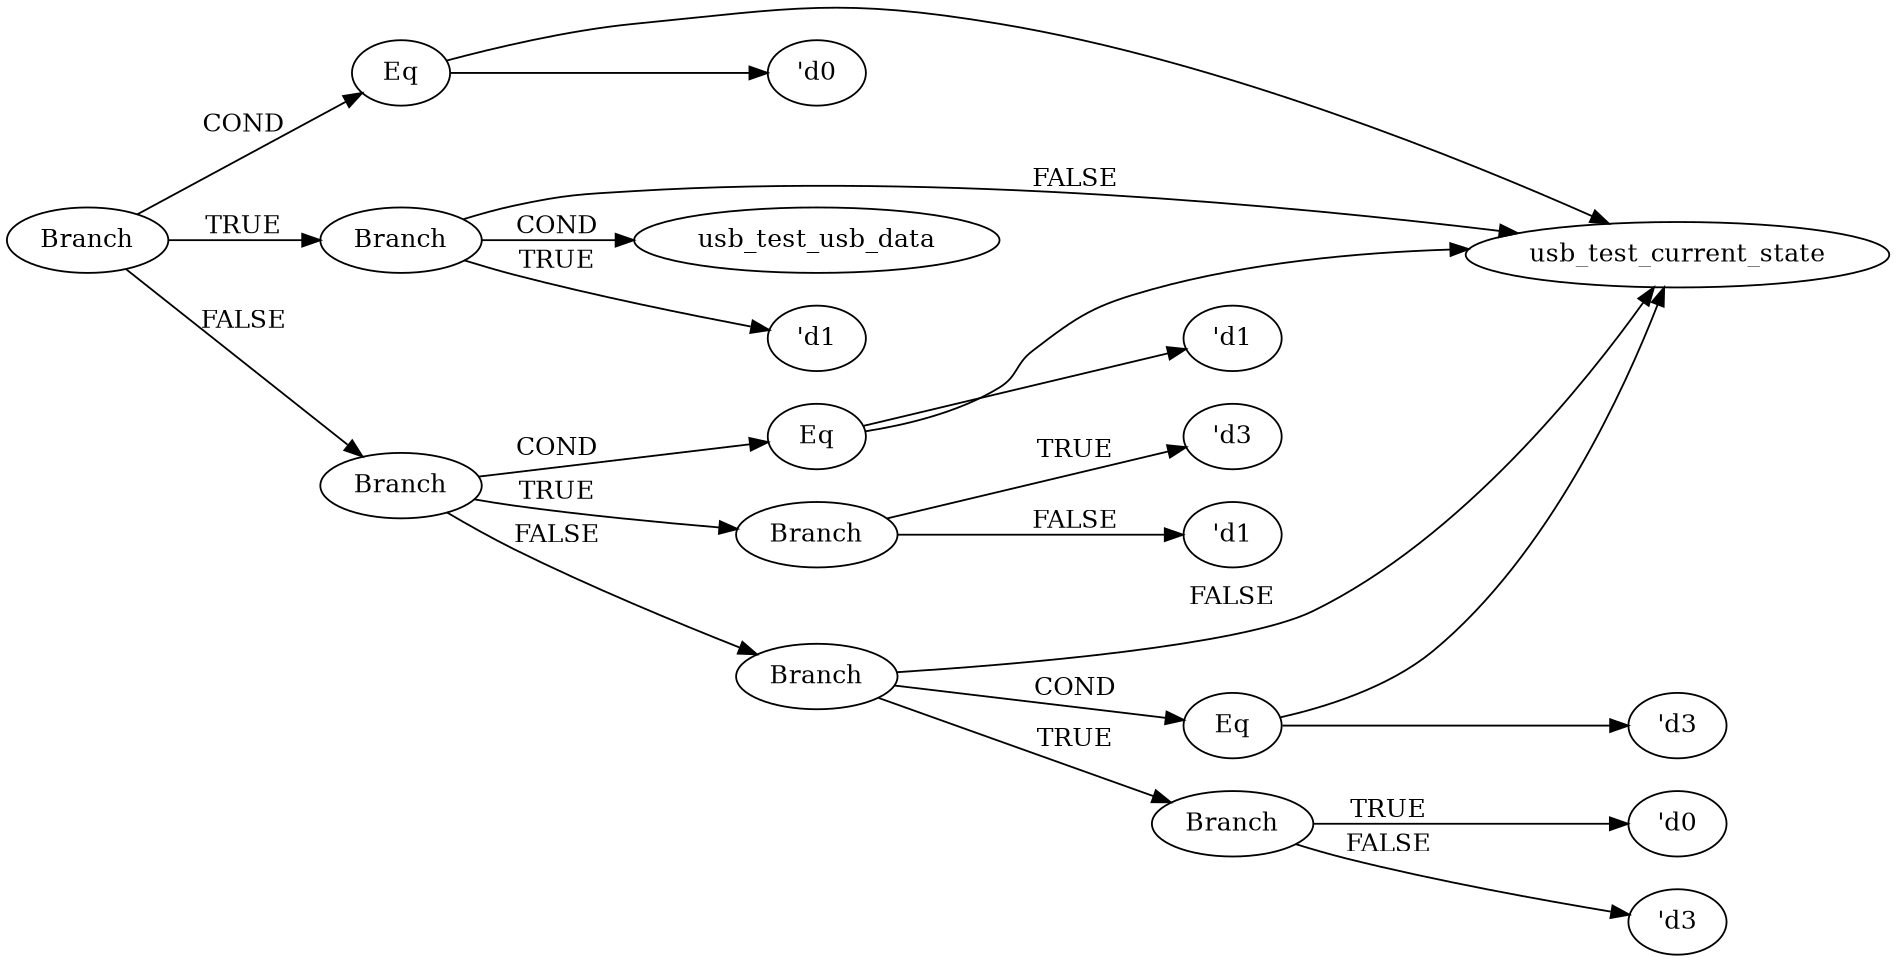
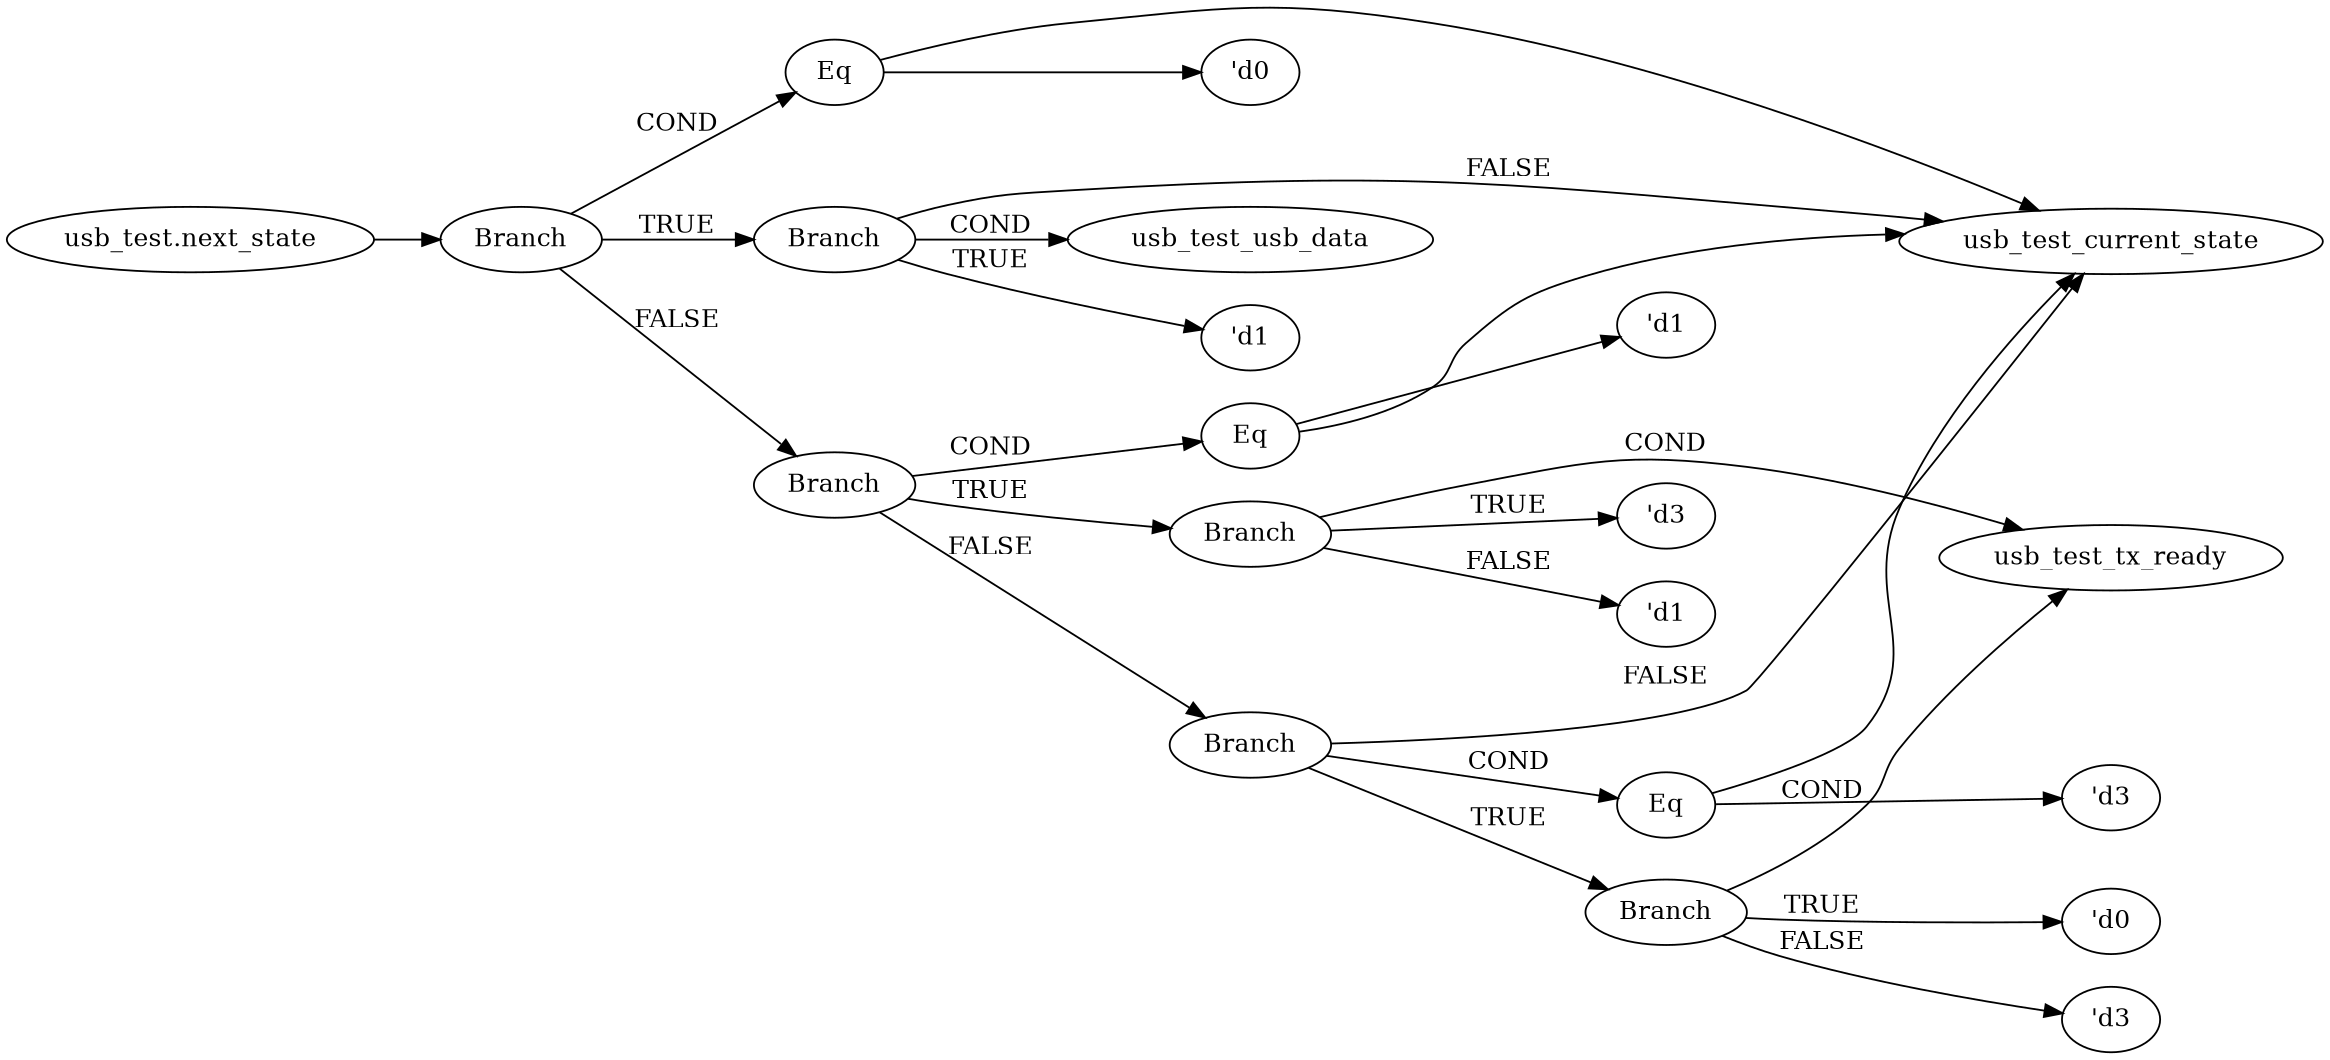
node "usb_test.next_state": added
node "usb_test_tx_ready": added
